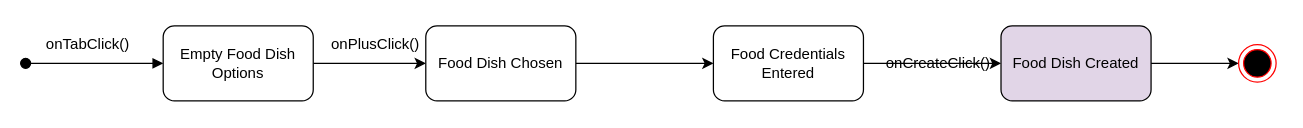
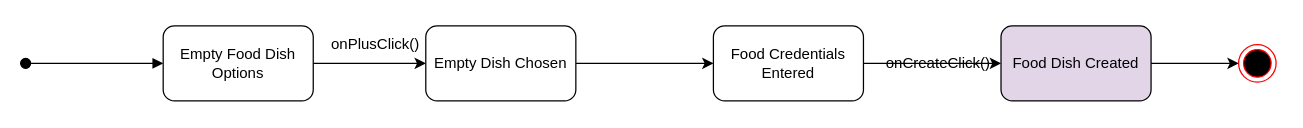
node "onTabClick()": removed
node "Food Dish Chosen": label "Food Dish Chosen" -> "Empty Dish Chosen"
